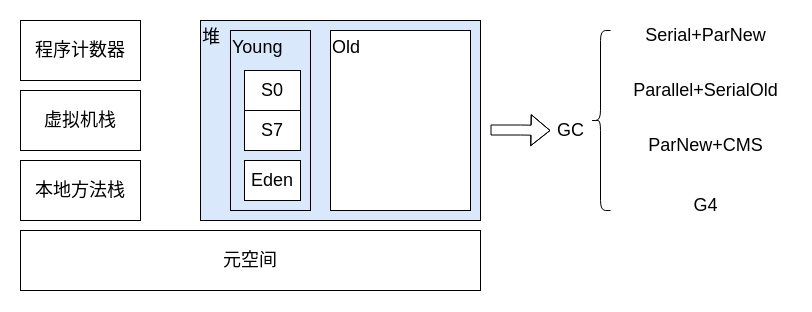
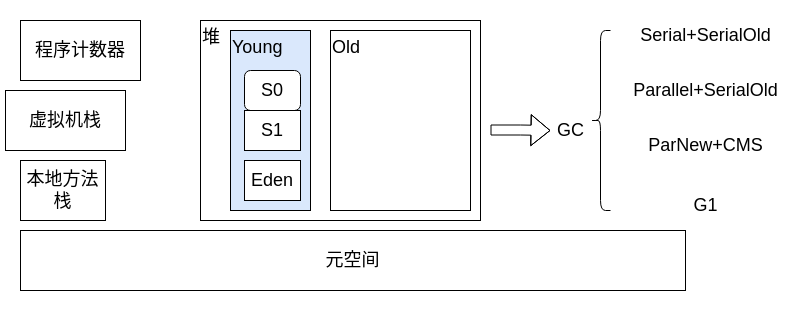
node "Serial+ParNew": label "Serial+ParNew" -> "Serial+SerialOld"
node "堆": fillcolor #dae8fc -> #ffffff
node "S0": shape rectangle -> rounded rectangle
node "虚拟机栈": moved (81, 121) -> (66, 121)
node "S7": label "S7" -> "S1"
node "本地方法栈": size 120x60 -> 85x60
node "G4": label "G4" -> "G1"
node "元空间": size 460x60 -> 665x60
